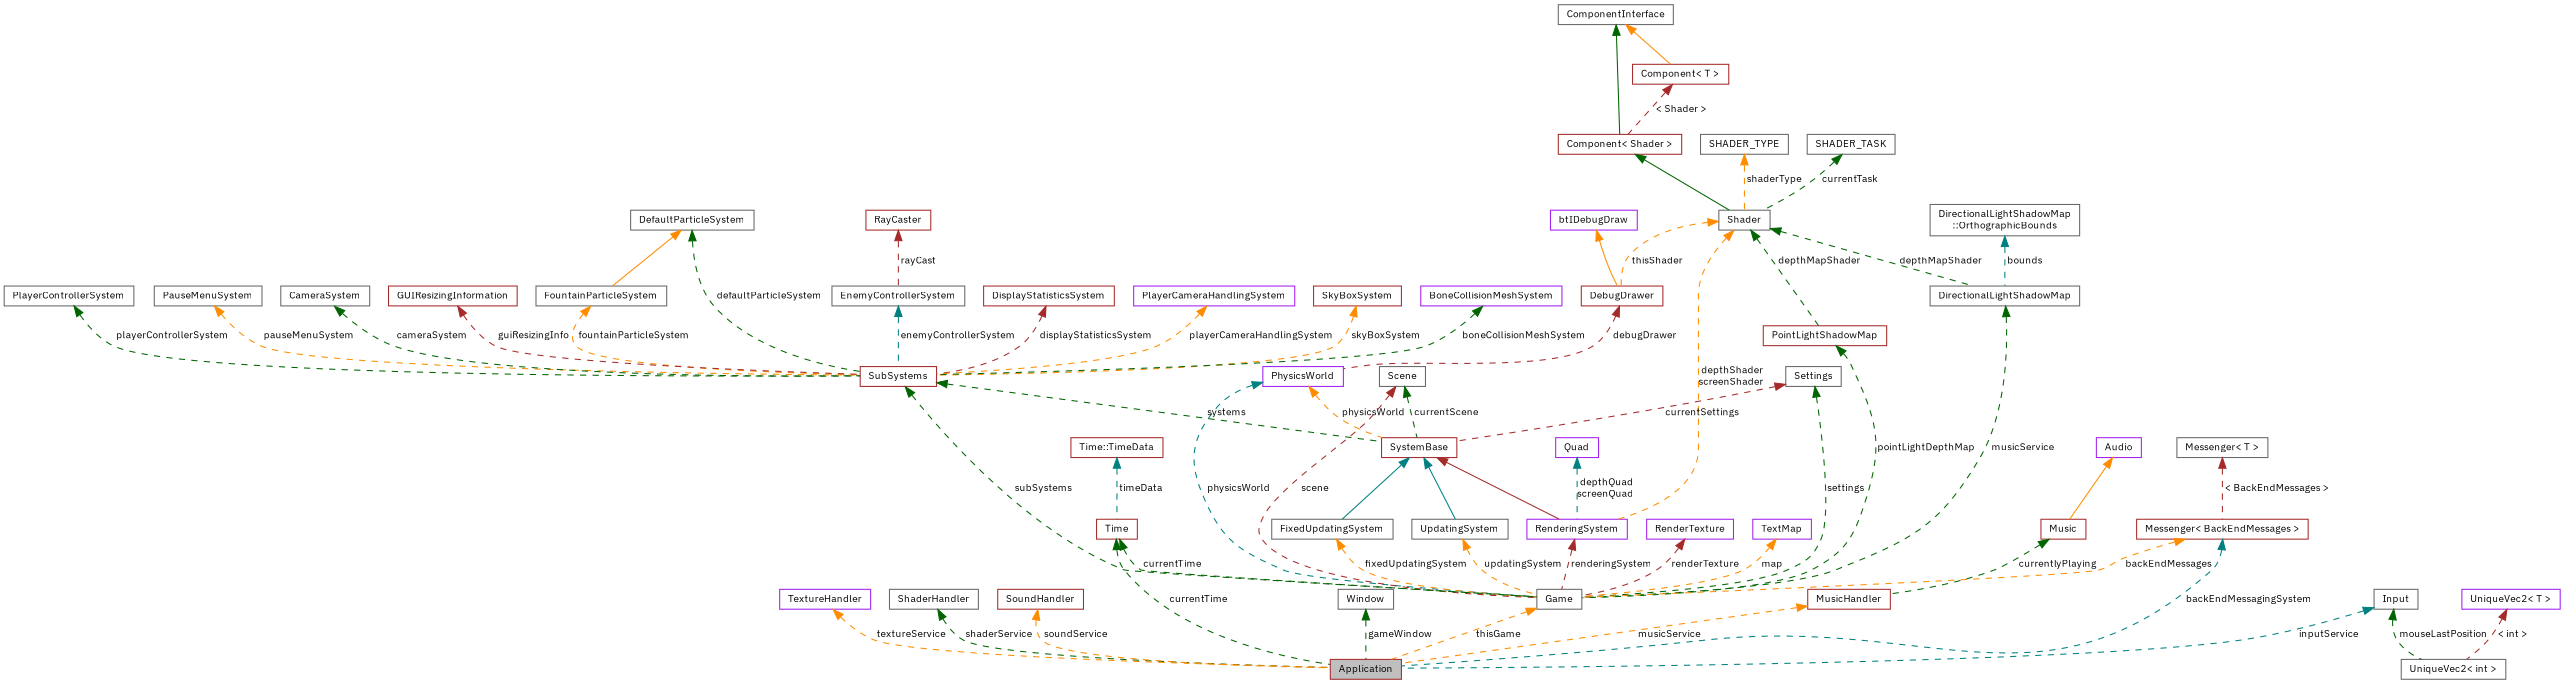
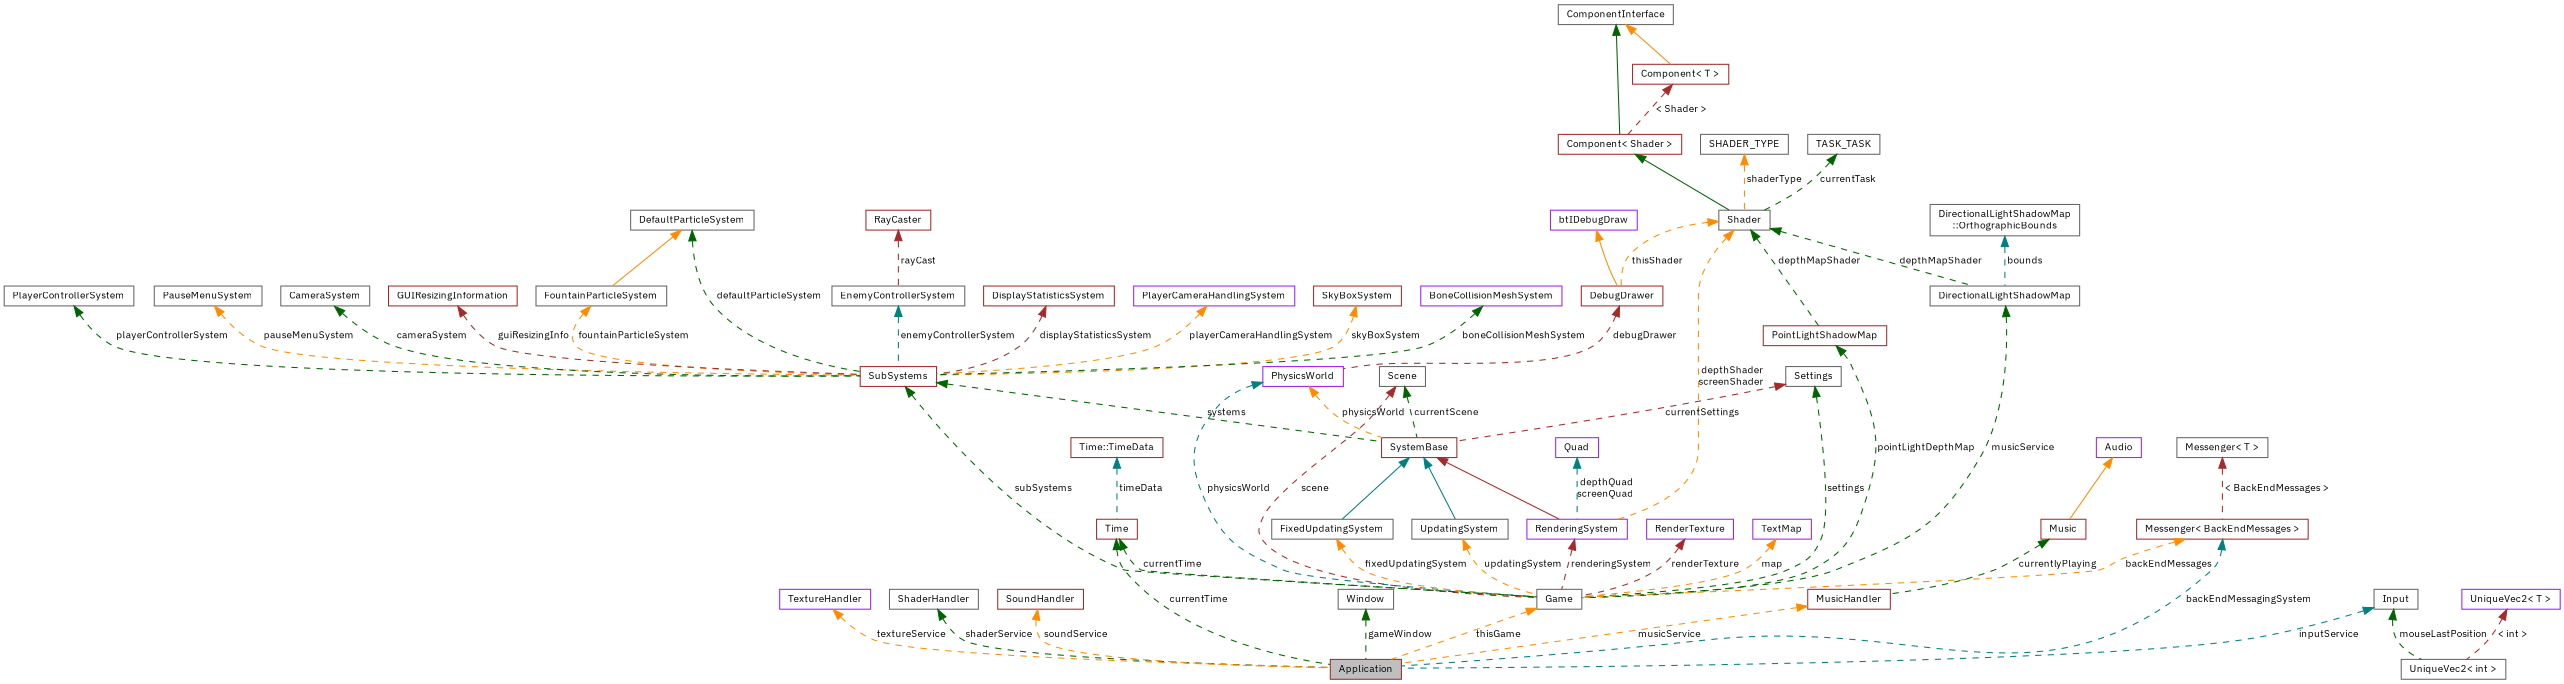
node "SHADER_TASK": label "SHADER_TASK" -> "TASK_TASK"
